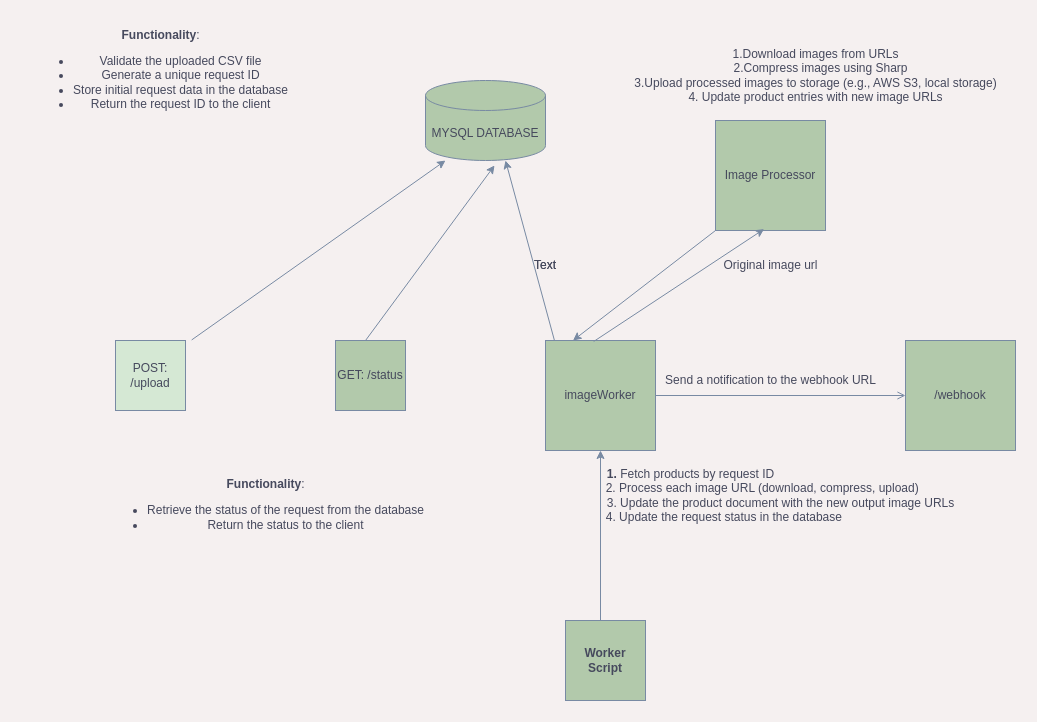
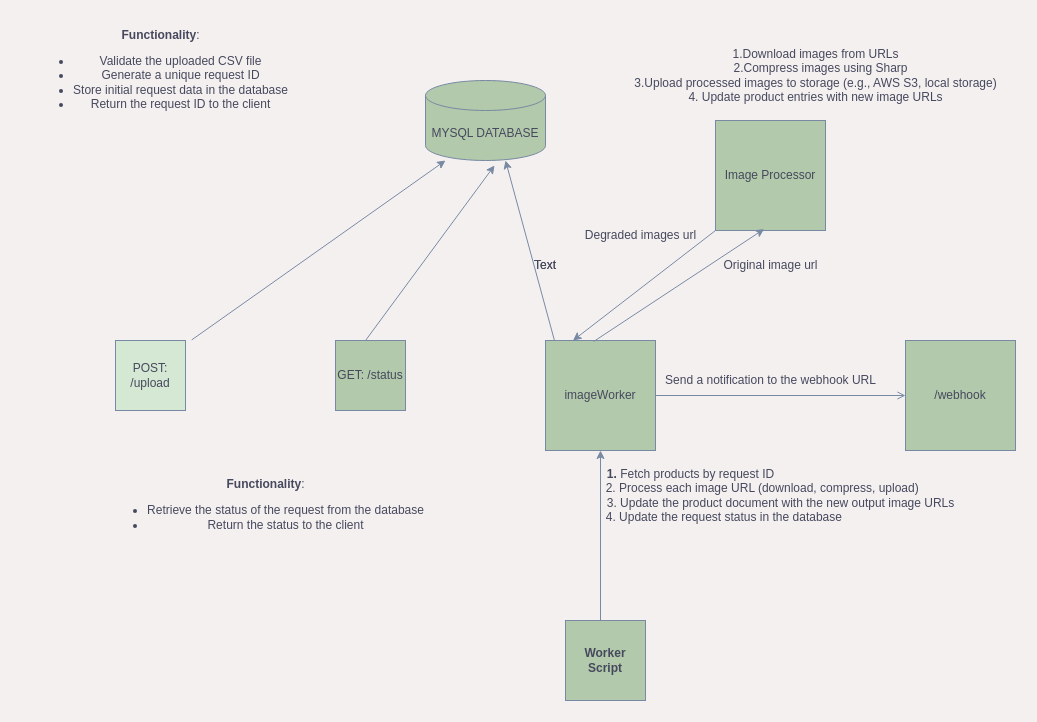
node "Degraded images url": added
